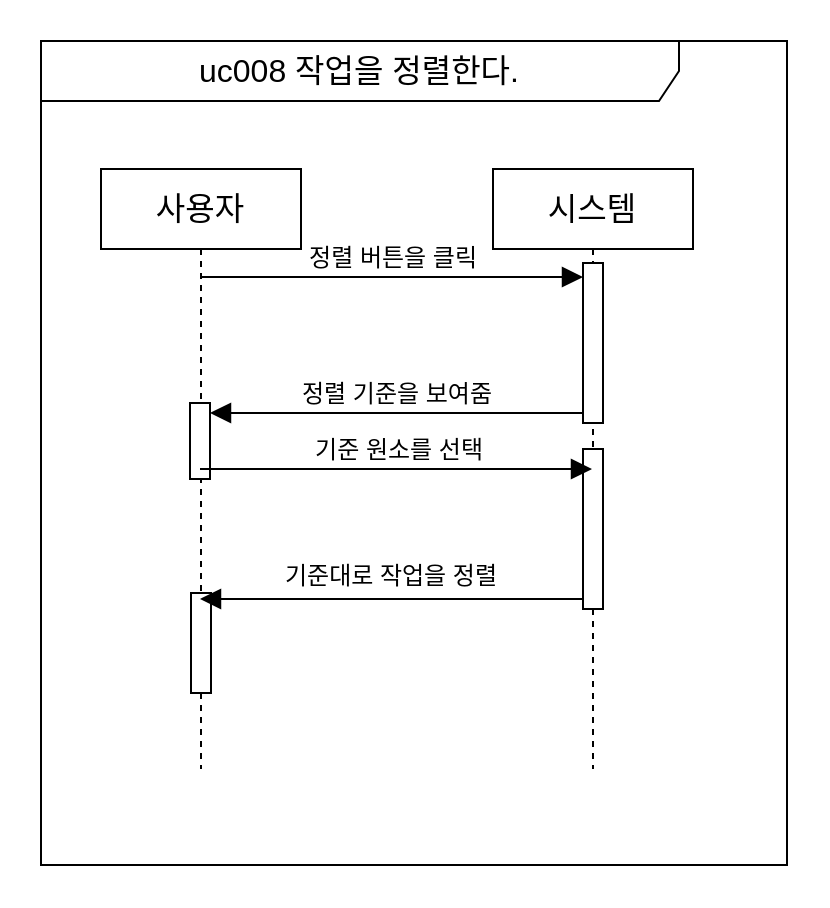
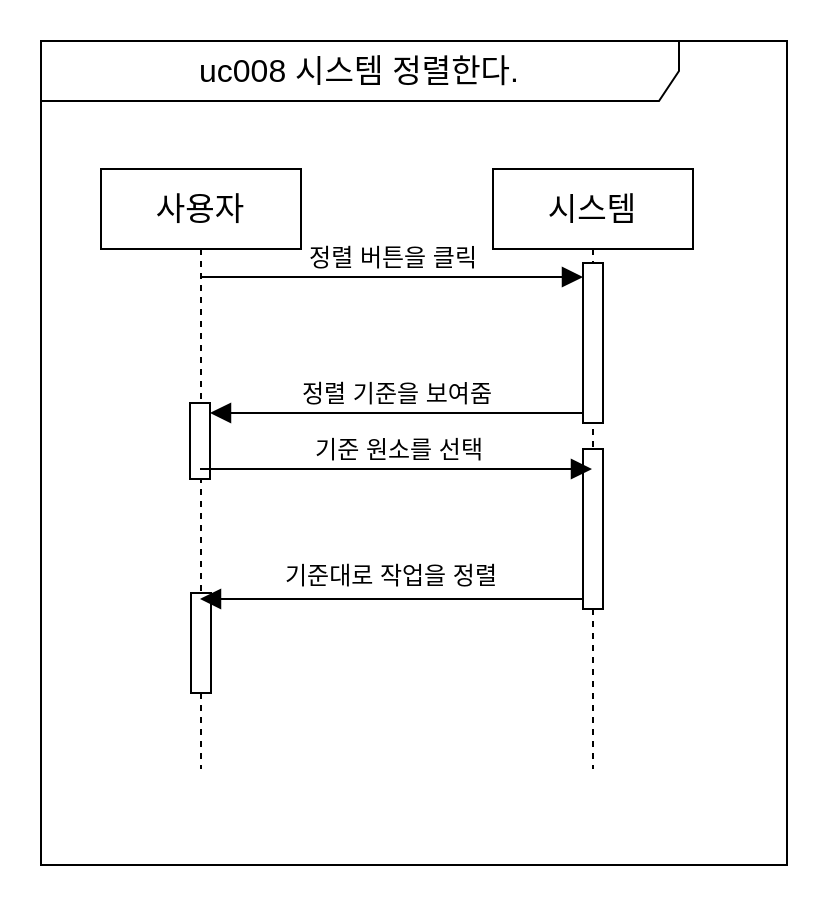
node "uc008 작업을 정렬한다.": label "uc008 작업을 정렬한다." -> "uc008 시스템 정렬한다."
